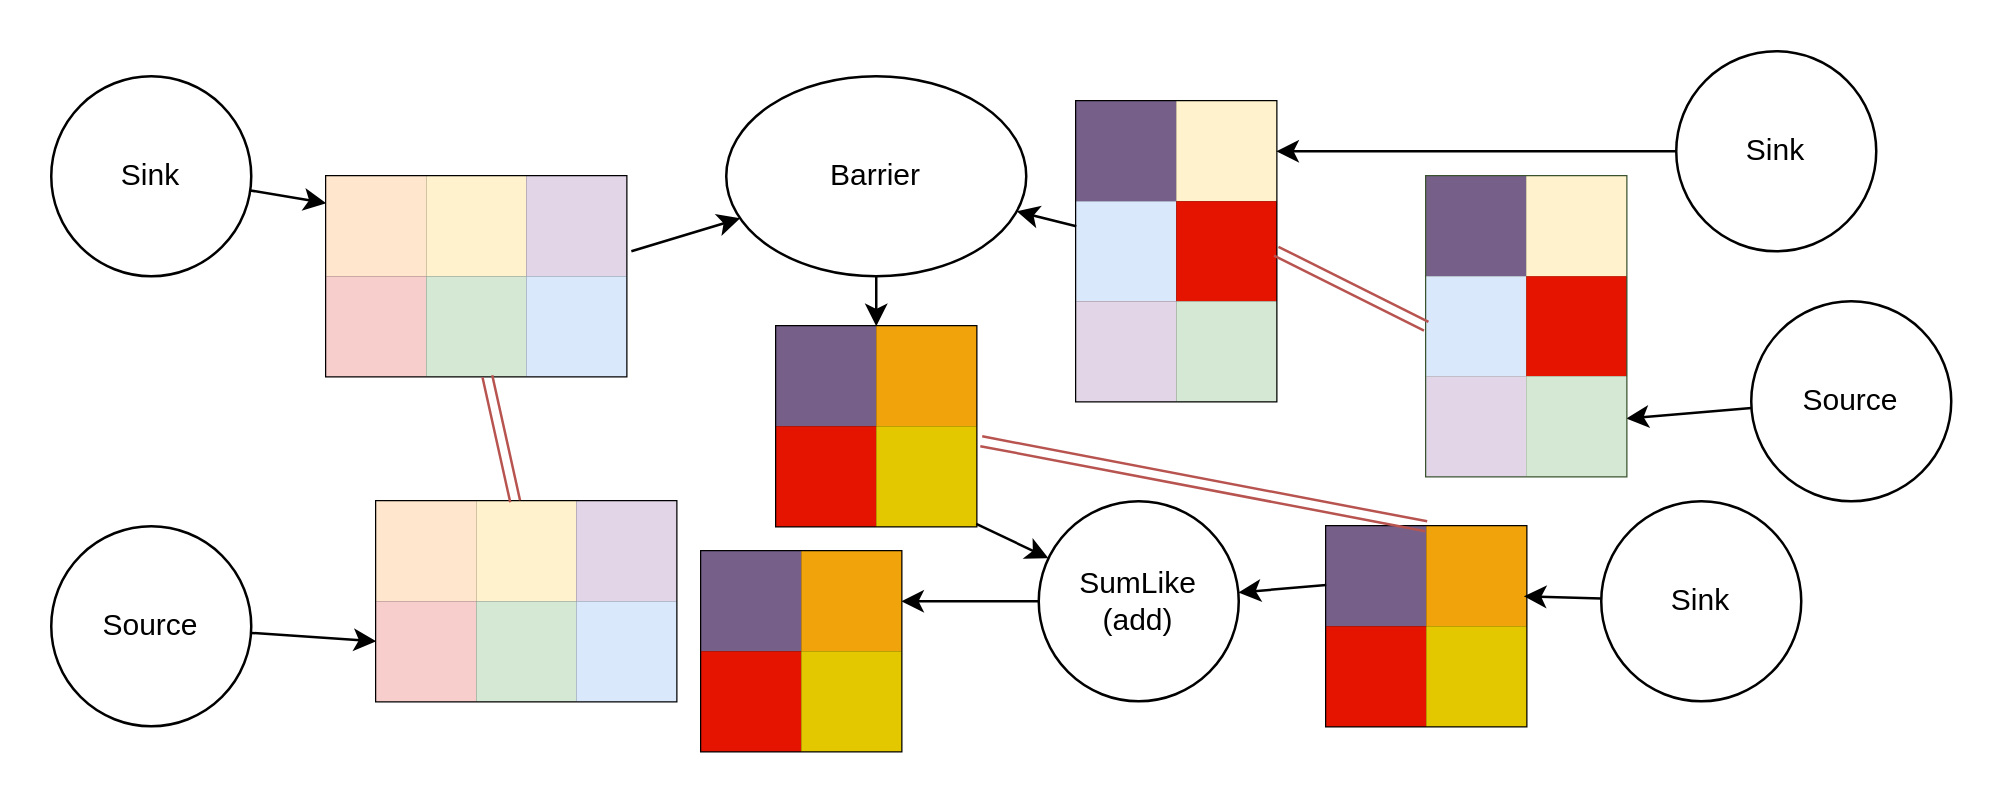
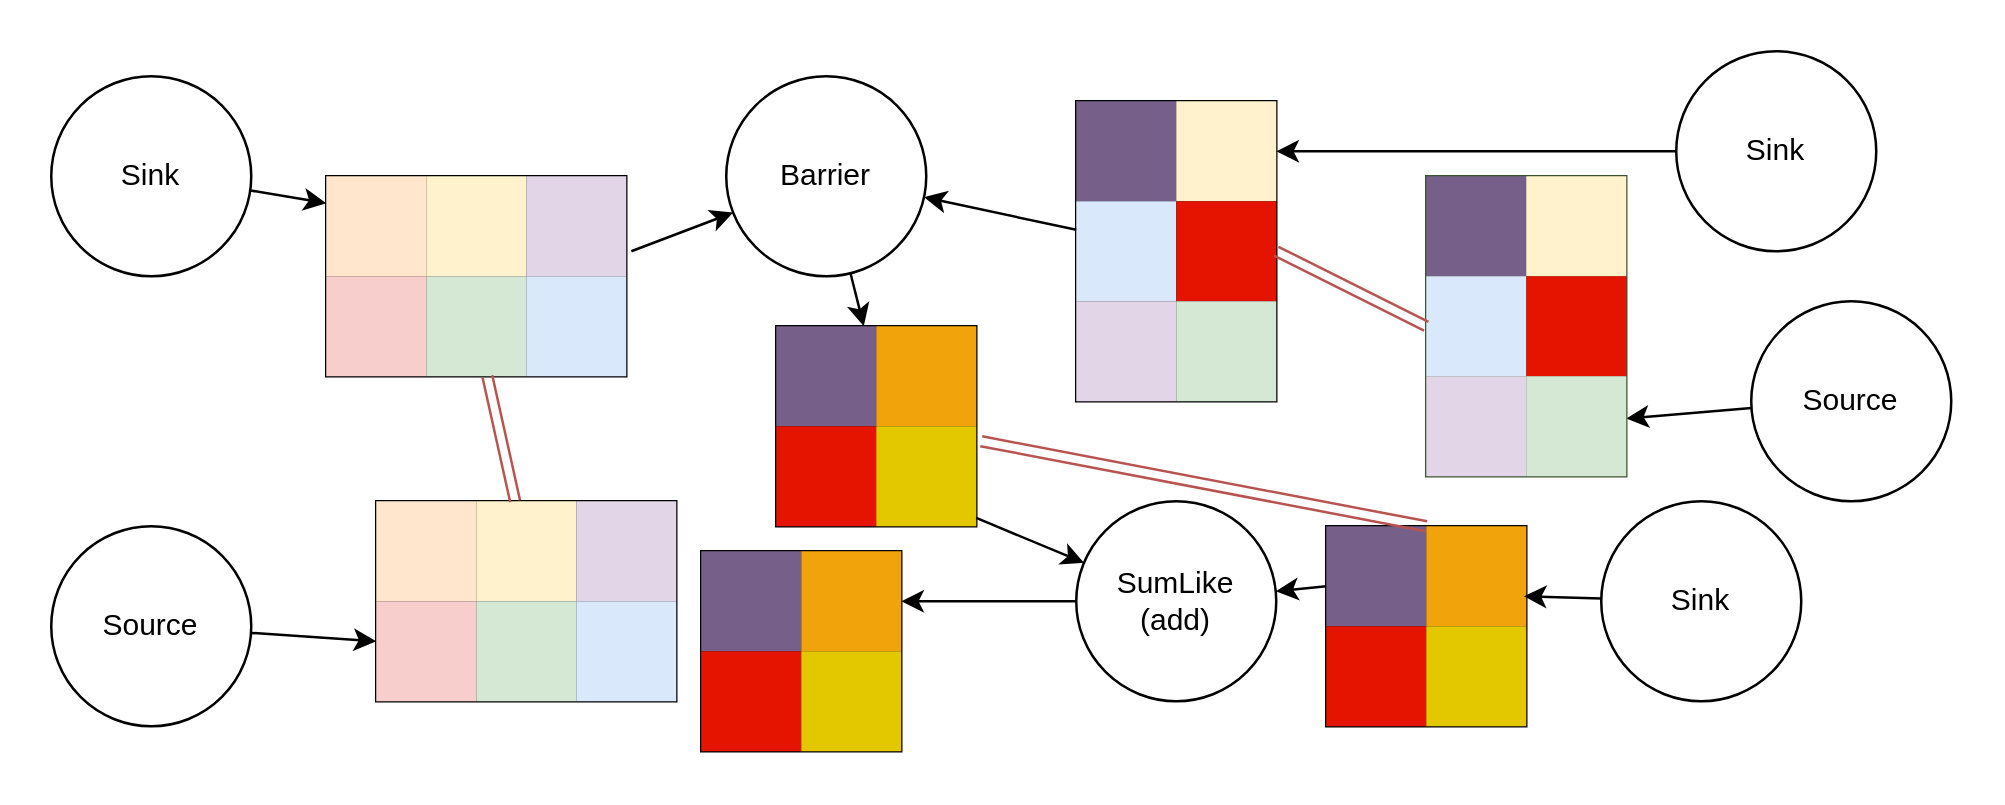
node "Barrier": size 300x200 -> 200x200
node "SumLike (add)": moved (1139, 601) -> (1176, 601)
